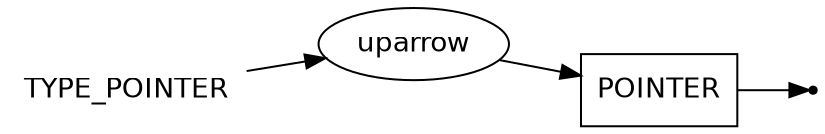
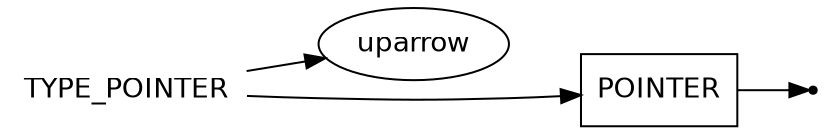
edge "uparrow" -> "POINTER": now "TYPE_POINTER" -> "POINTER"
